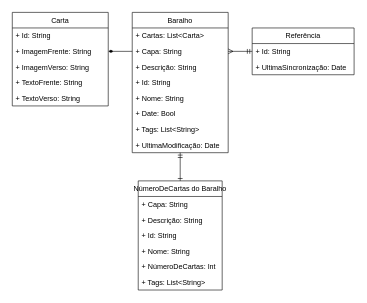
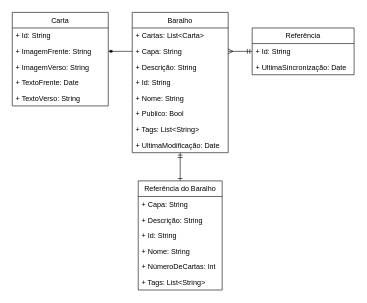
node "+ TextoFrente: String": label "+ TextoFrente: String" -> "+ TextoFrente: Date"
node "+ Date: Bool": label "+ Date: Bool" -> "+ Publico: Bool"
node "NúmeroDeCartas do Baralho": label "NúmeroDeCartas do Baralho" -> "Referência do Baralho"
